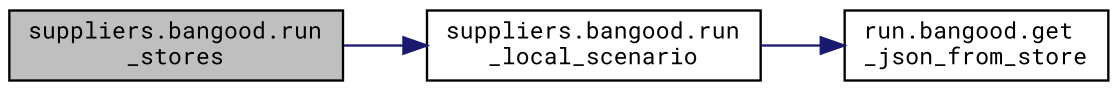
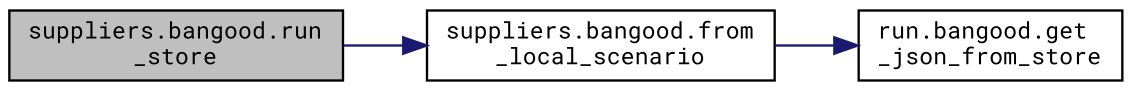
node "suppliers.bangood.run _stores": label "suppliers.bangood.run _stores" -> "suppliers.bangood.run _store"
node "suppliers.bangood.run _local_scenario": label "suppliers.bangood.run _local_scenario" -> "suppliers.bangood.from _local_scenario"
